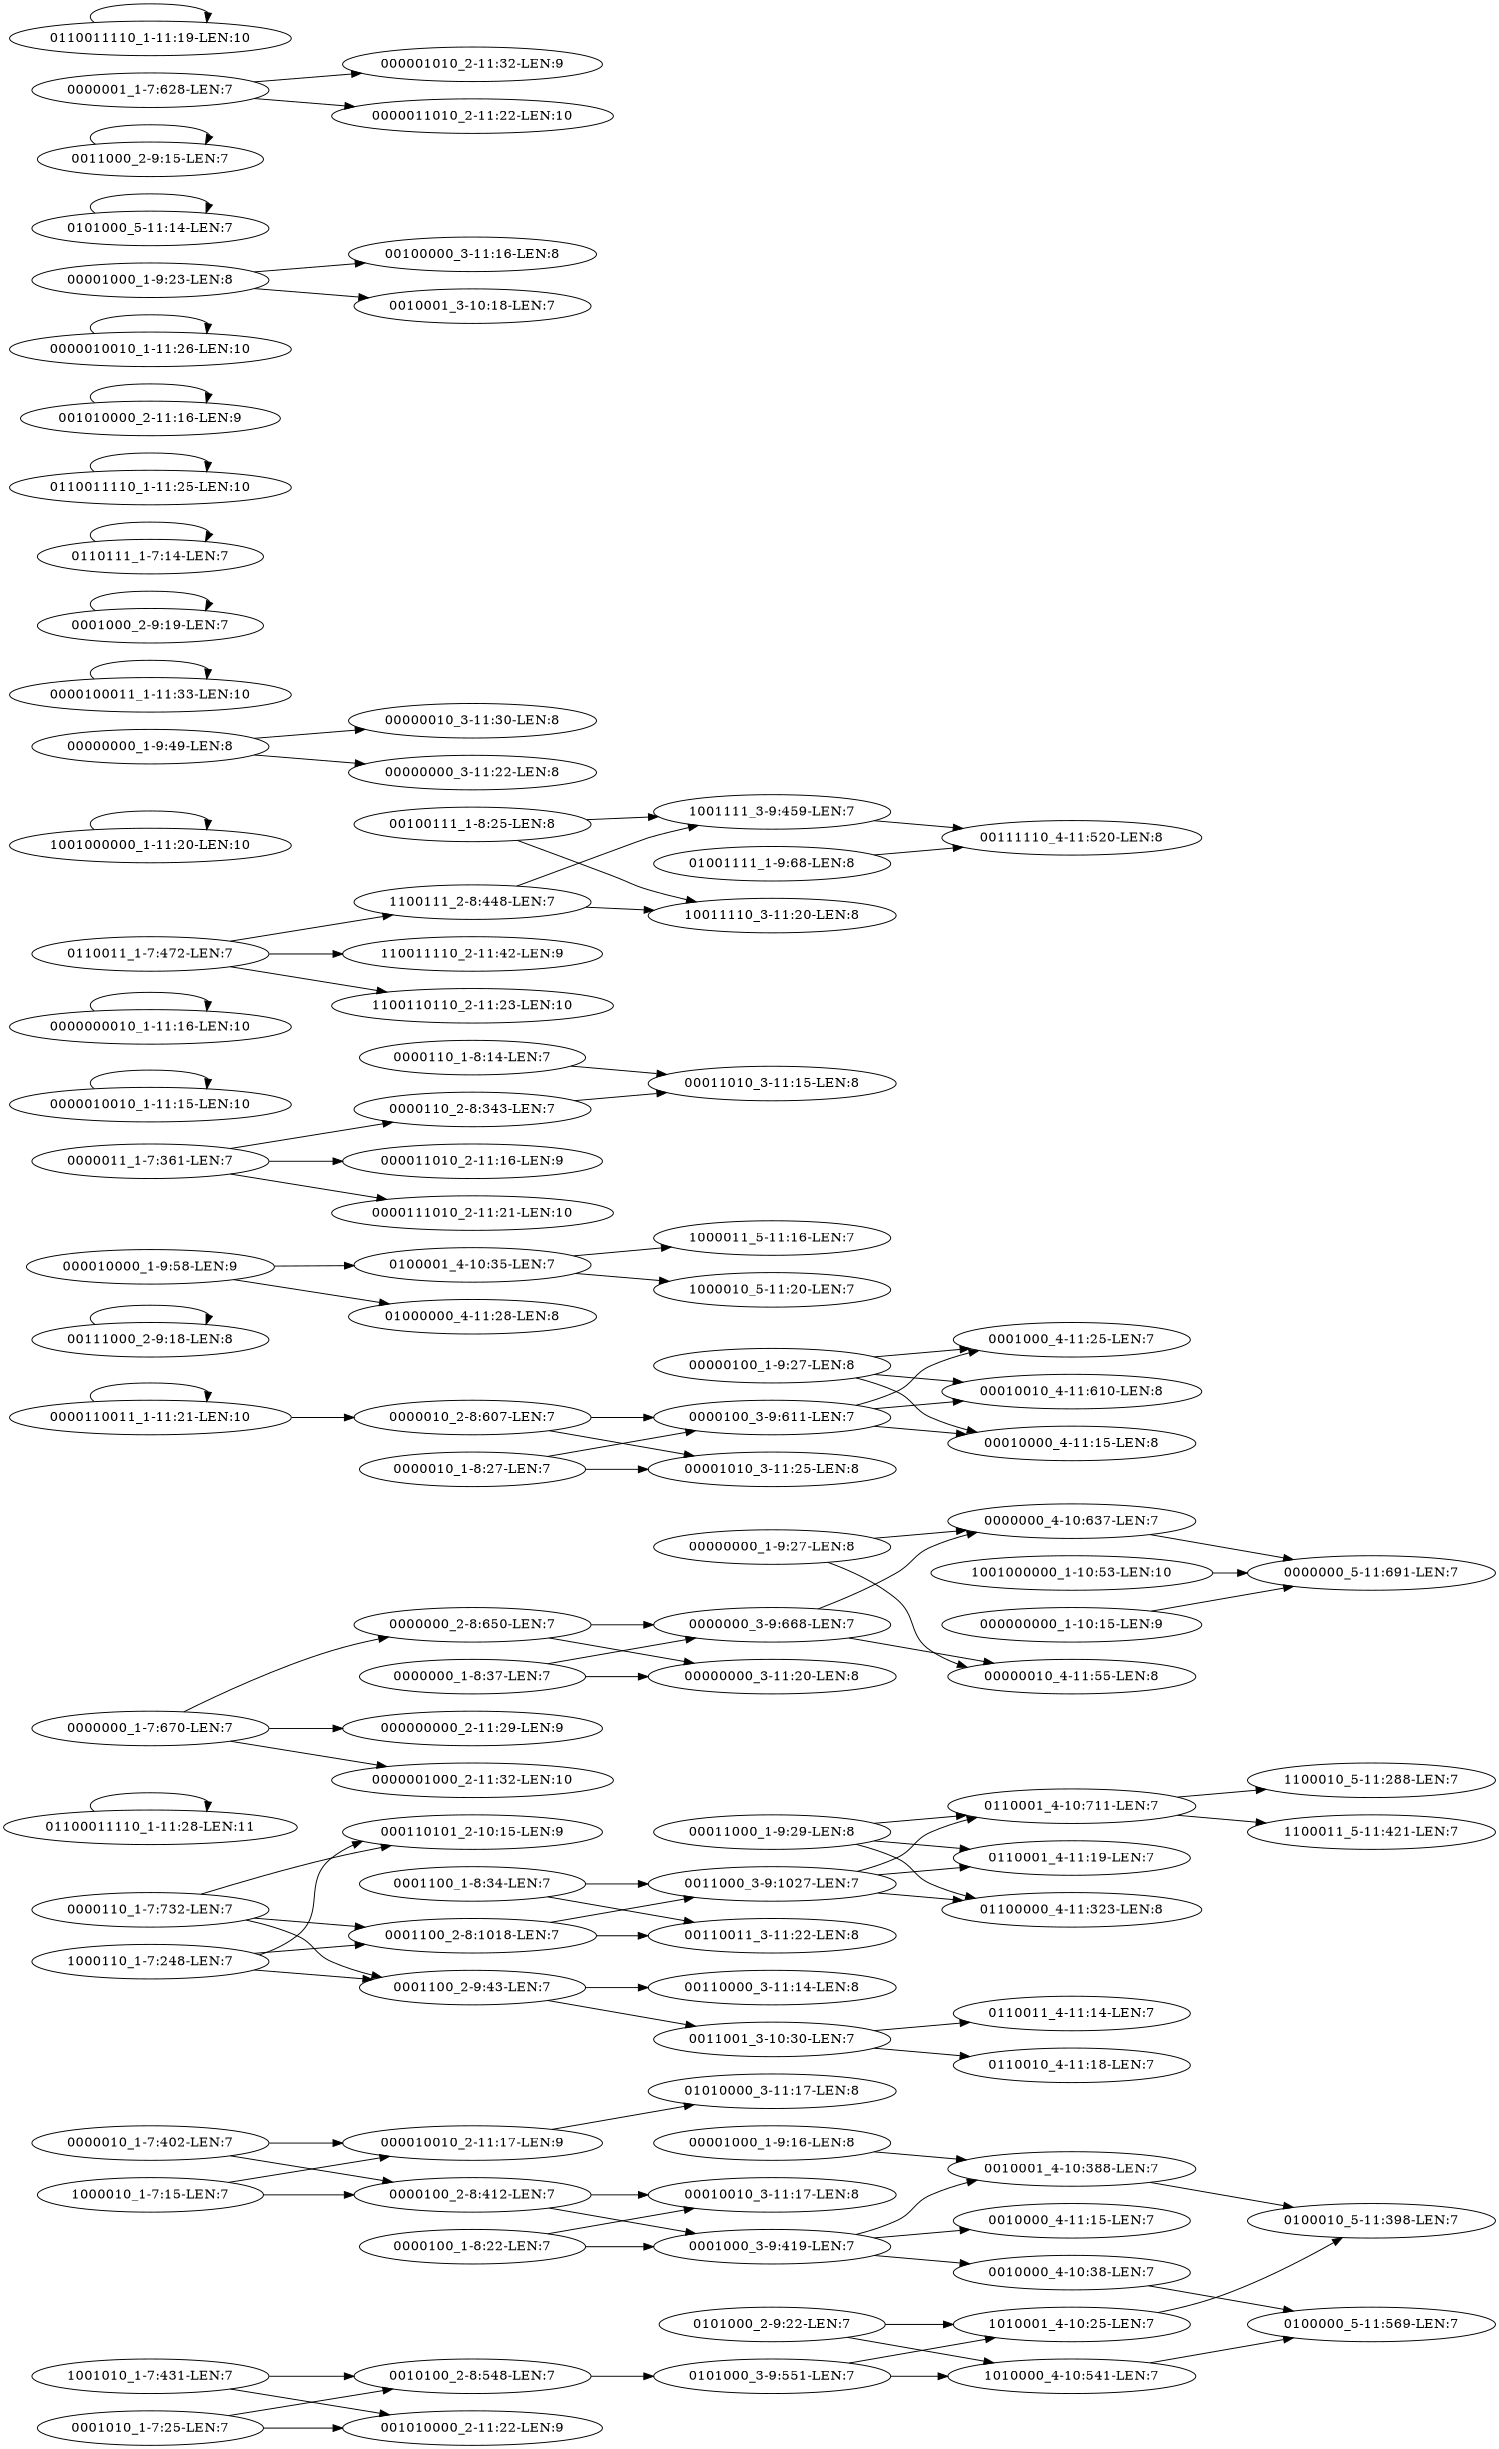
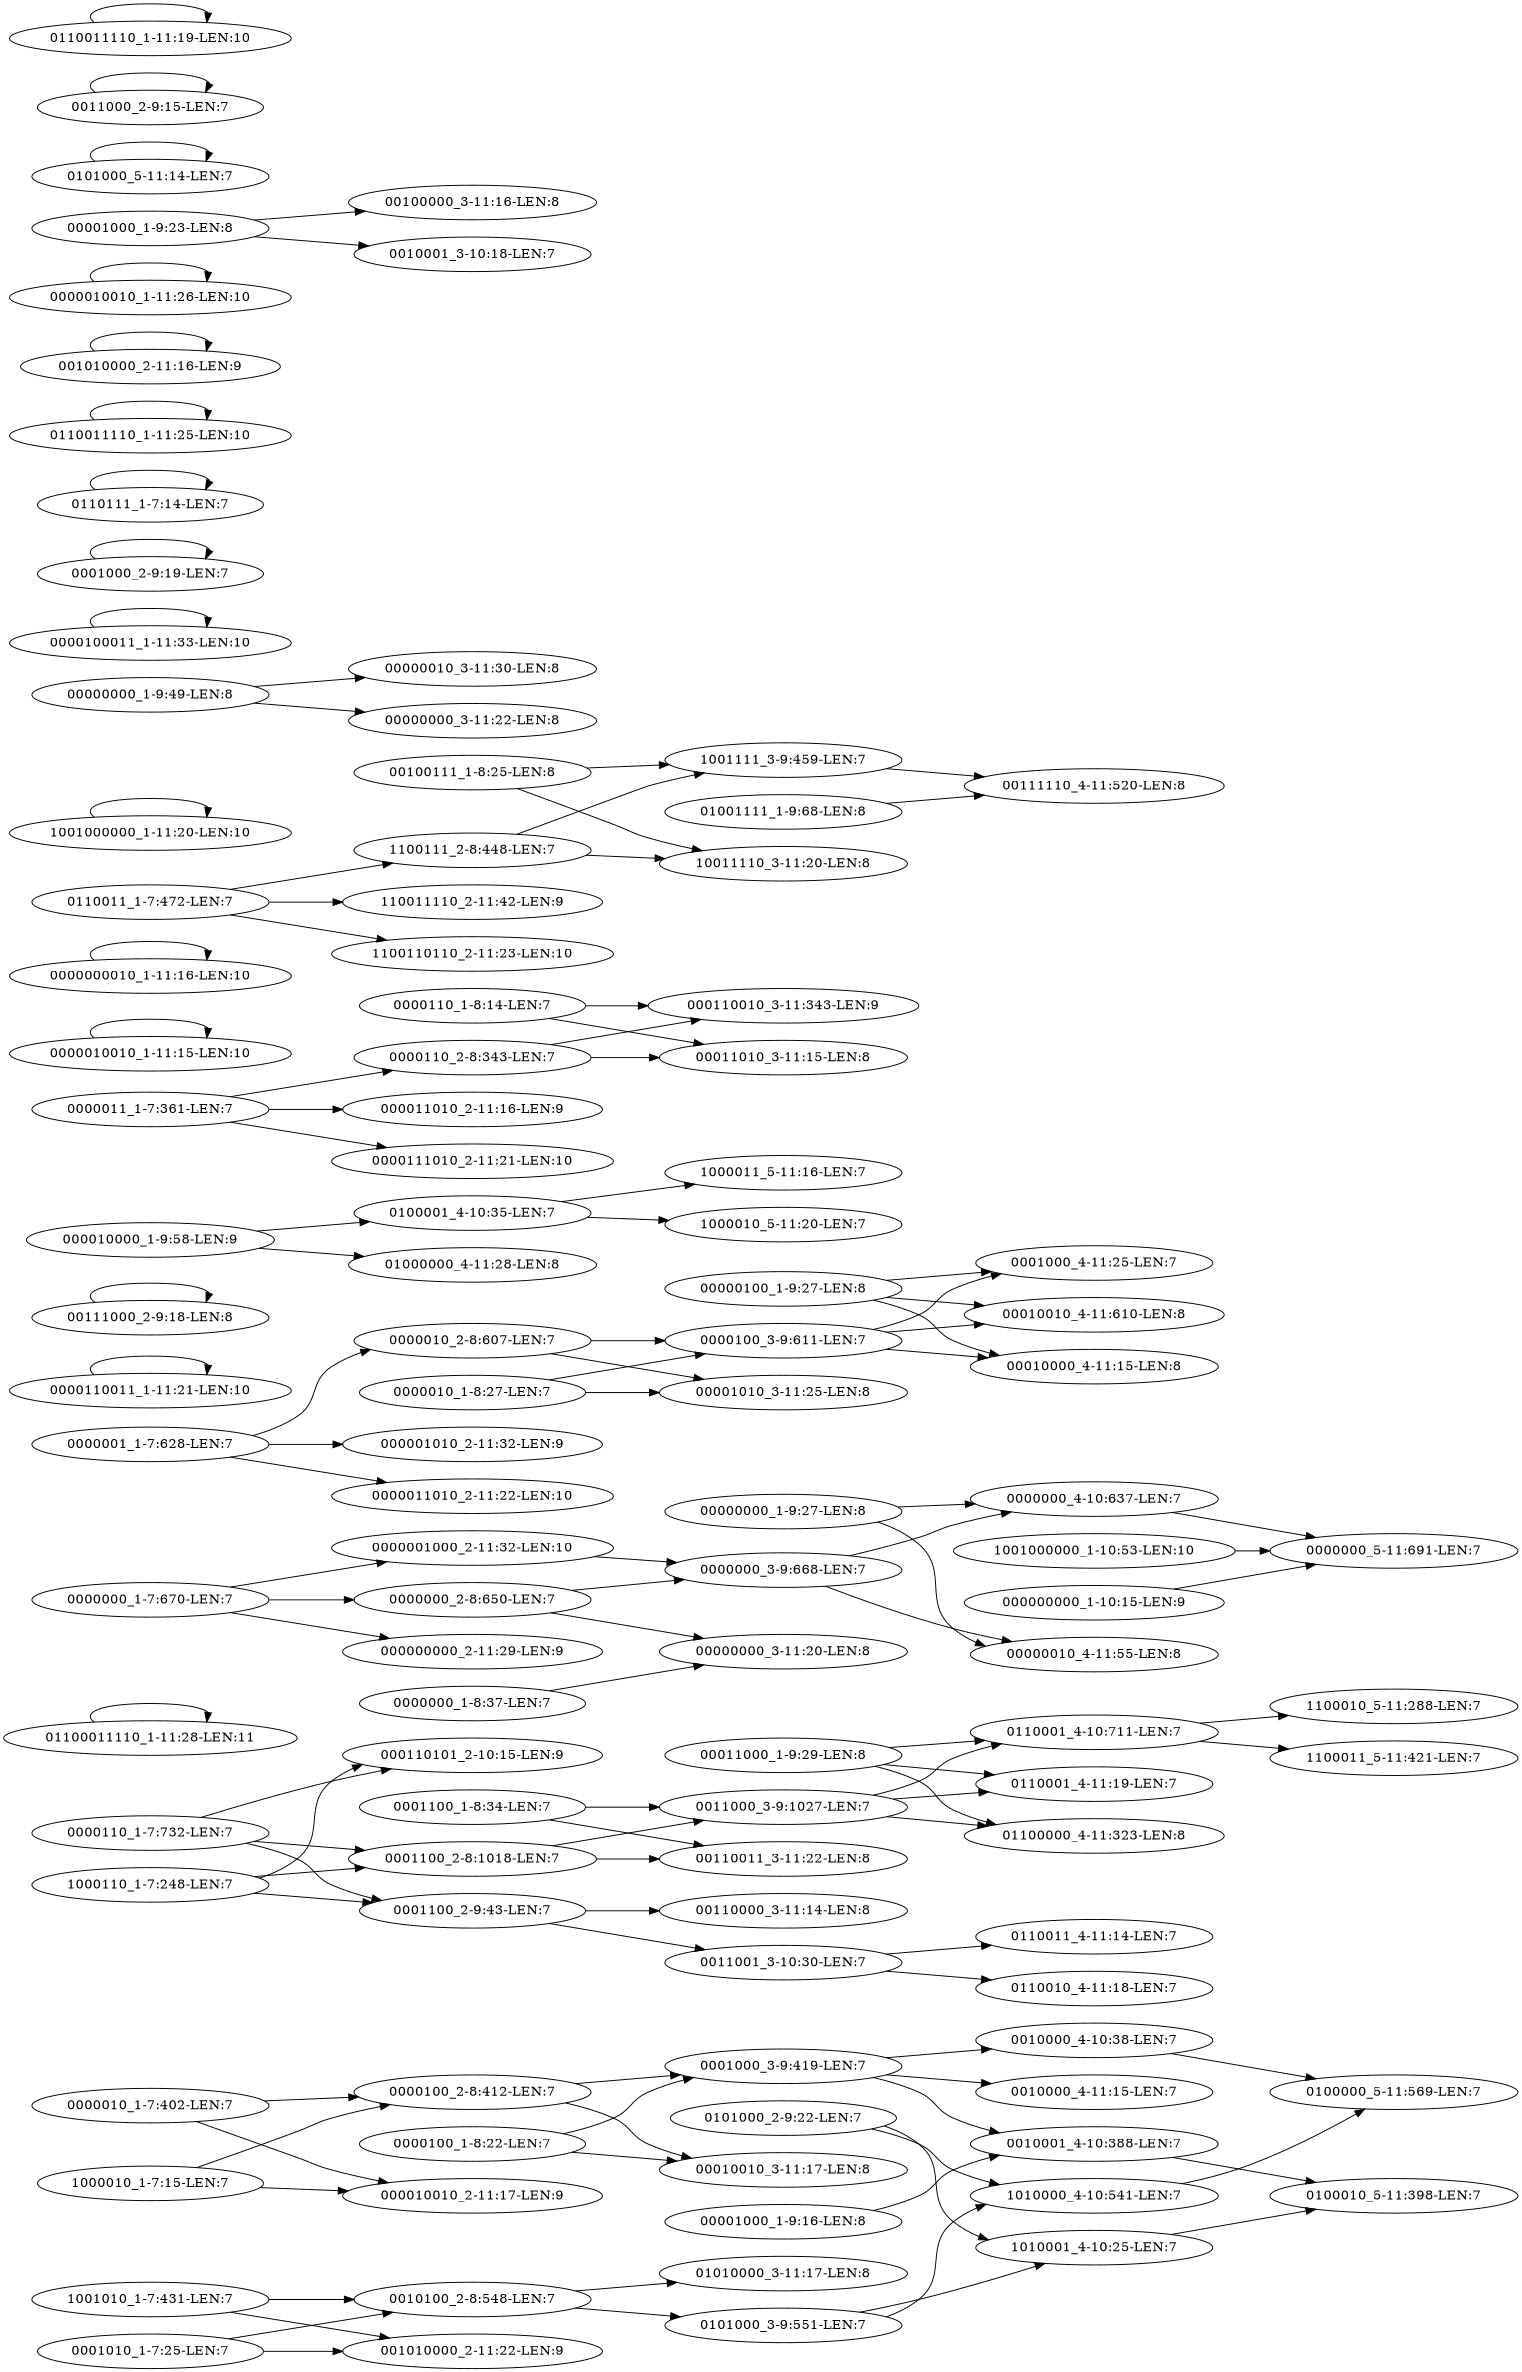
node "000110010_3-11:343-LEN:9": added
edge "0000110011_1-11:21-LEN:10" -> "0000010_2-8:607-LEN:7": now "0000001_1-7:628-LEN:7" -> "0000010_2-8:607-LEN:7"
edge "0000000_1-8:37-LEN:7" -> "0000000_3-9:668-LEN:7": now "0000001000_2-11:32-LEN:10" -> "0000000_3-9:668-LEN:7"
edge "000010010_2-11:17-LEN:9" -> "01010000_3-11:17-LEN:8": now "0010100_2-8:548-LEN:7" -> "01010000_3-11:17-LEN:8"
